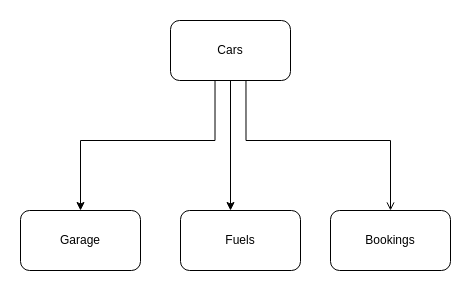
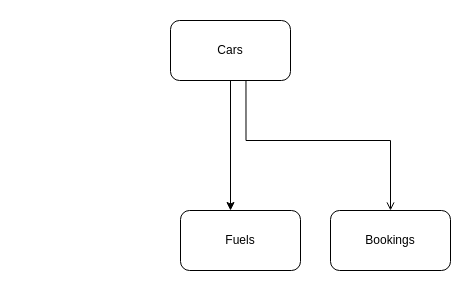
edge "Cars" -> "Garage": removed
node "Garage": removed
